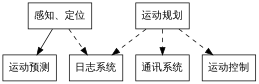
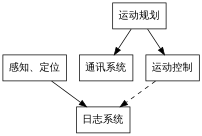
edge "运动规划" -> "通讯系统": style dashed -> solid
edge "感知、定位" -> "日志系统": style dashed -> solid
edge "运动规划" -> "日志系统": now "运动控制" -> "日志系统"
edge "运动规划" -> "运动控制": style dashed -> solid
node "运动预测": removed
